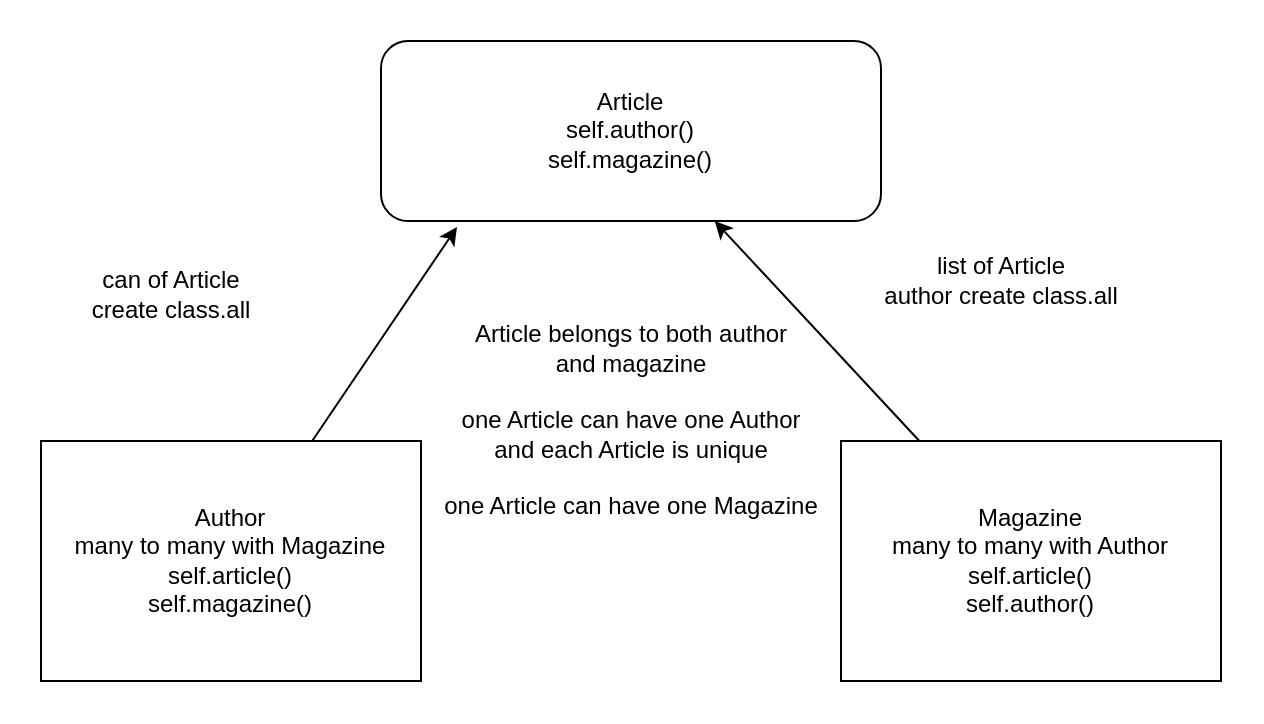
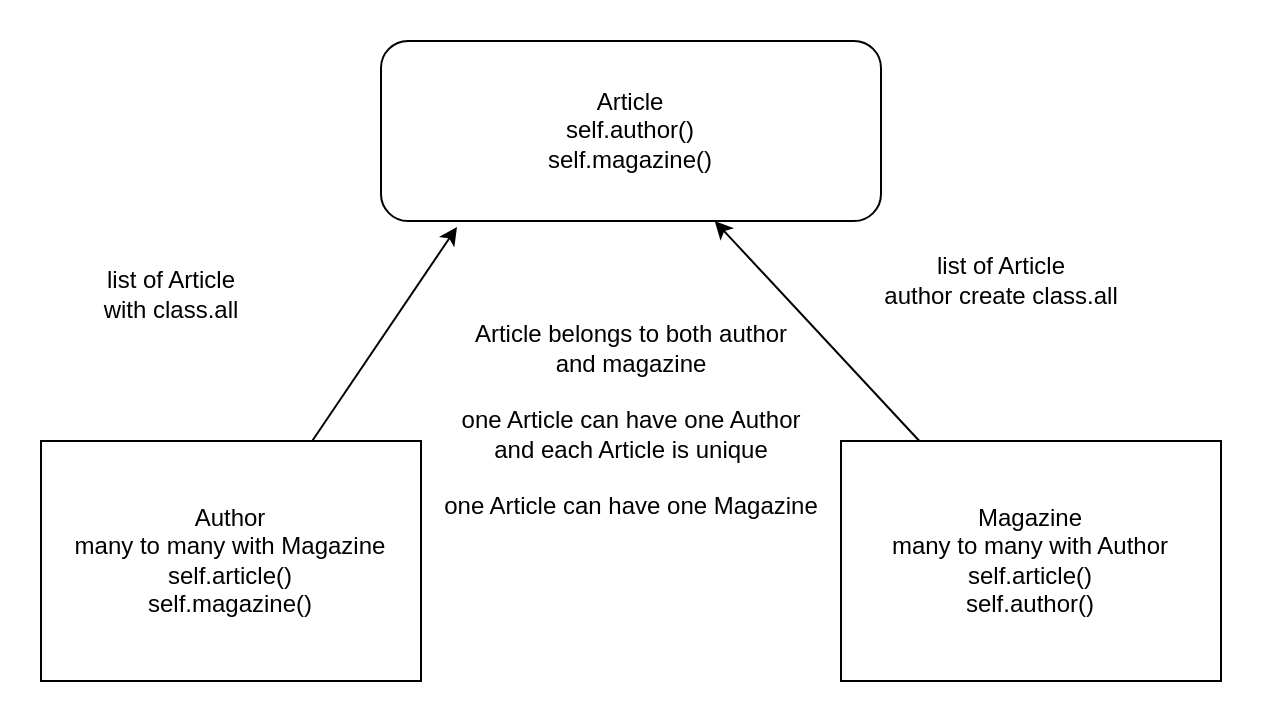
node "can of Article": label "can of Article" -> "list of Article"
node "create class.all": label "create class.all" -> "with class.all"
